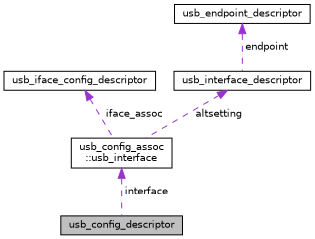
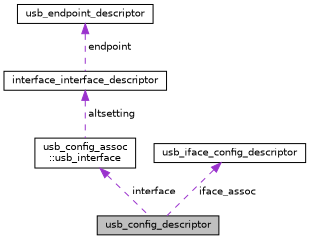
node "usb_interface_descriptor": label "usb_interface_descriptor" -> "interface_interface_descriptor"
edge "usb_config_assoc ::usb_interface" -> "usb_iface_config_descriptor": now "usb_config_descriptor" -> "usb_iface_config_descriptor"
